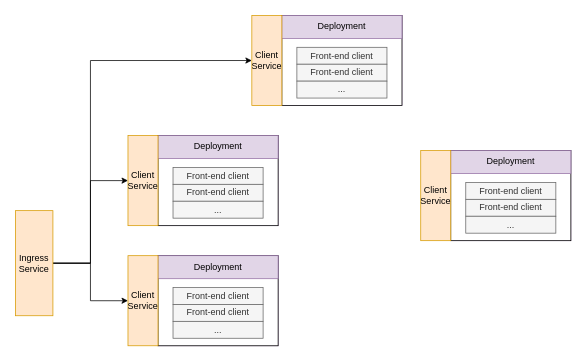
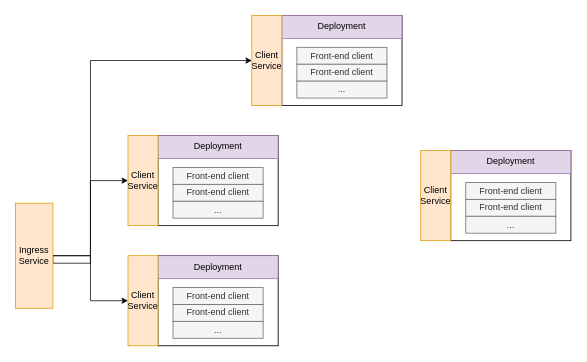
node "Ingress Service": moved (34, 263) -> (34, 255)
